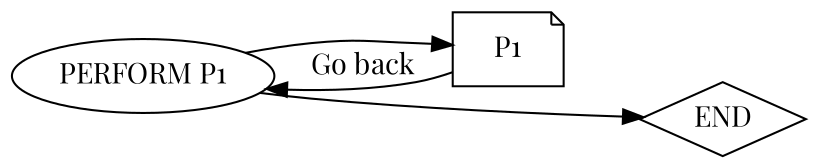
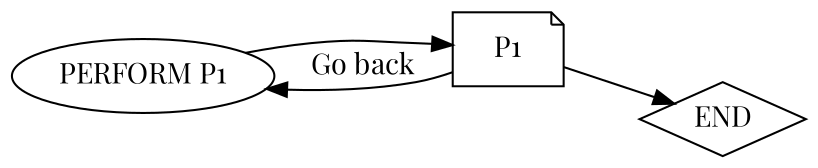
edge "PERFORM P1" -> "END": now "P1" -> "END"
